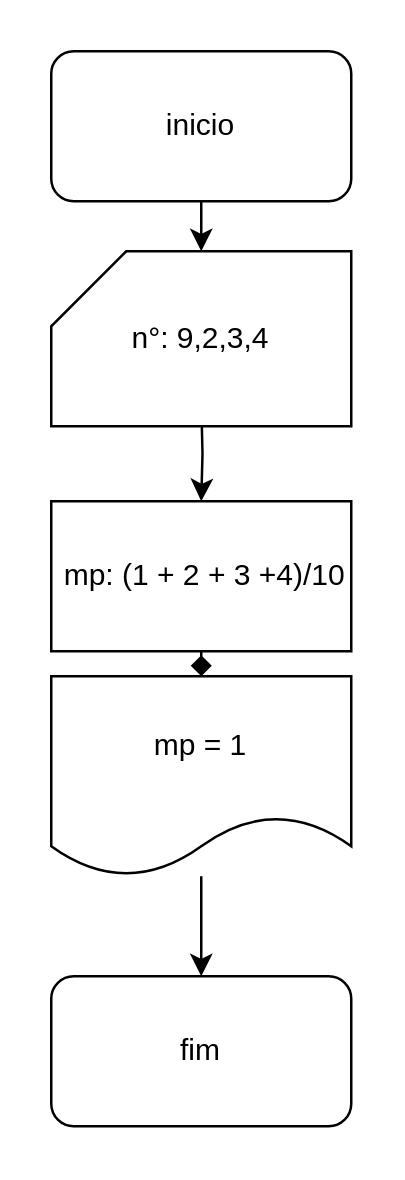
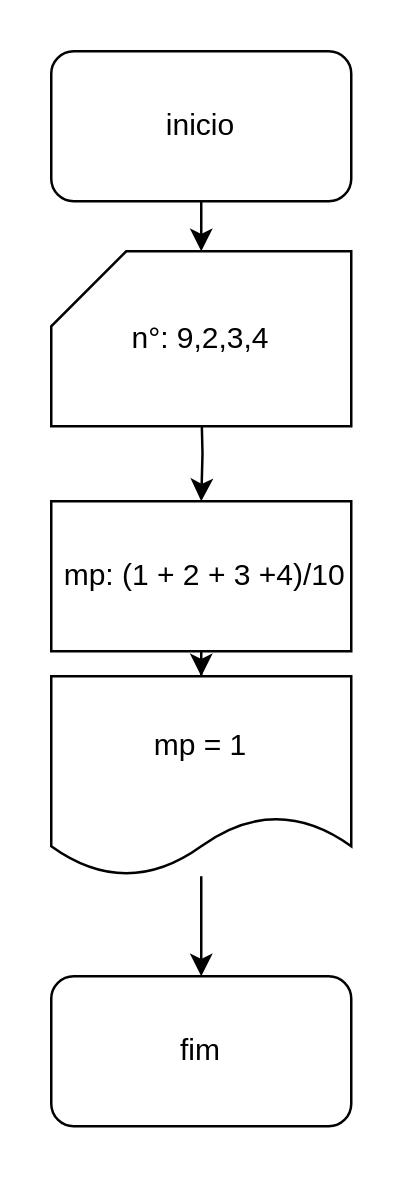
edge "mp: (1 + 2 + 3 +4)/10" -> "mp = 1": arrowhead diamond -> classic
